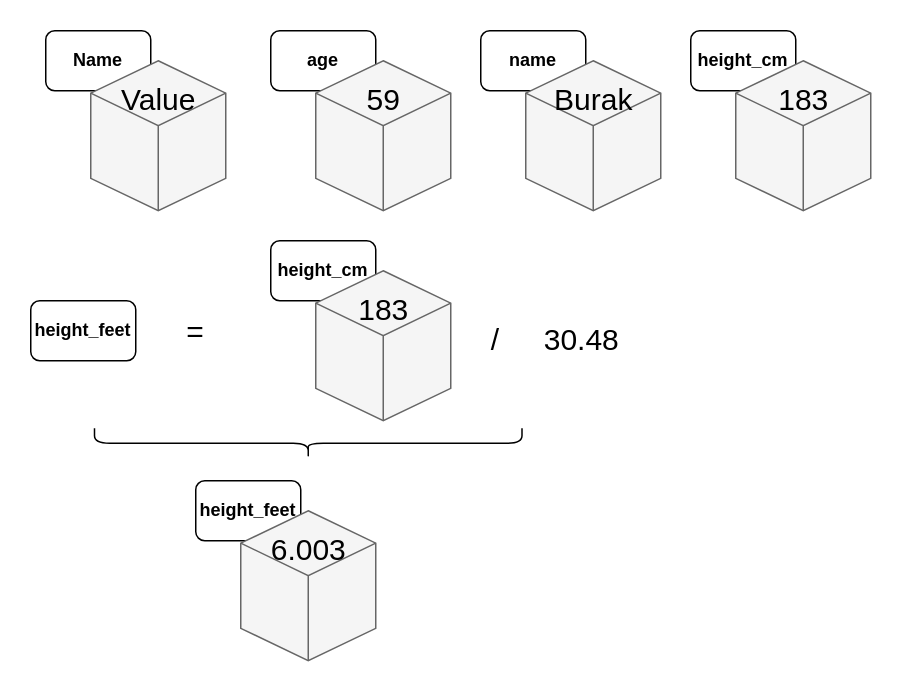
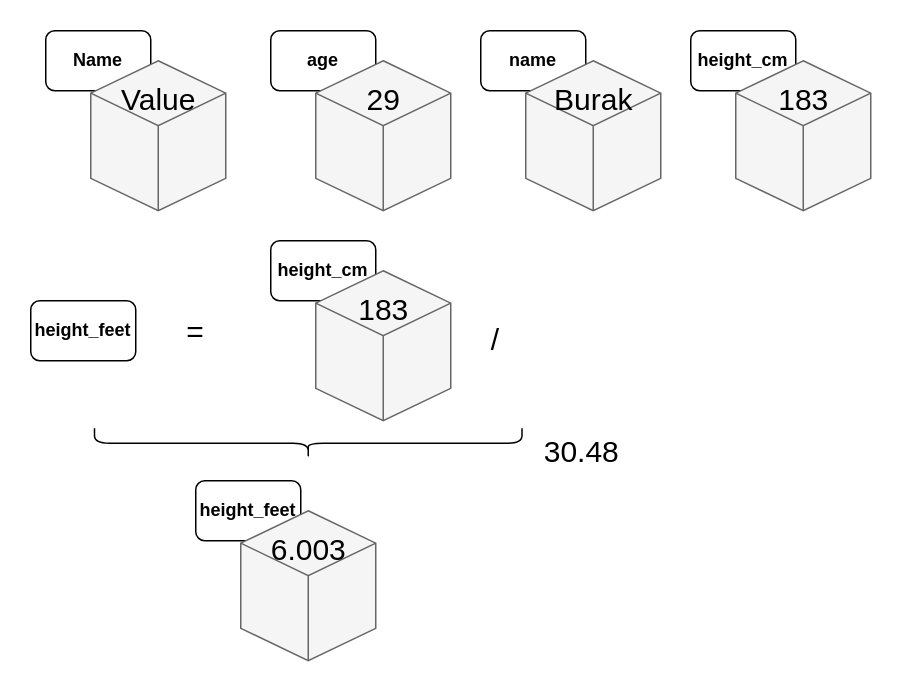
node "59": label "59" -> "29"
node "30.48": moved (582, 338) -> (582, 451)
